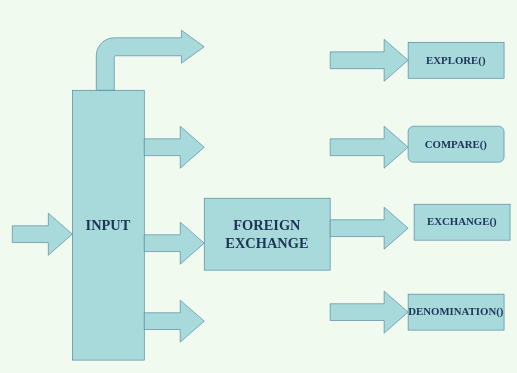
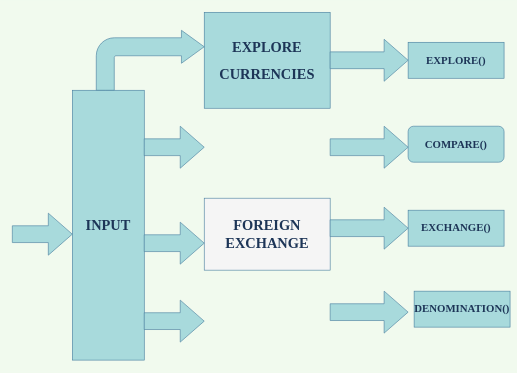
node "EXPLORECURRENCIES": added
node "EXCHANGE()": moved (462, 222) -> (456, 228)
node "FOREIGN EXCHANGE": fillcolor #a8dadc -> #f5f5f5
node "DENOMINATION()": moved (456, 312) -> (462, 309)
